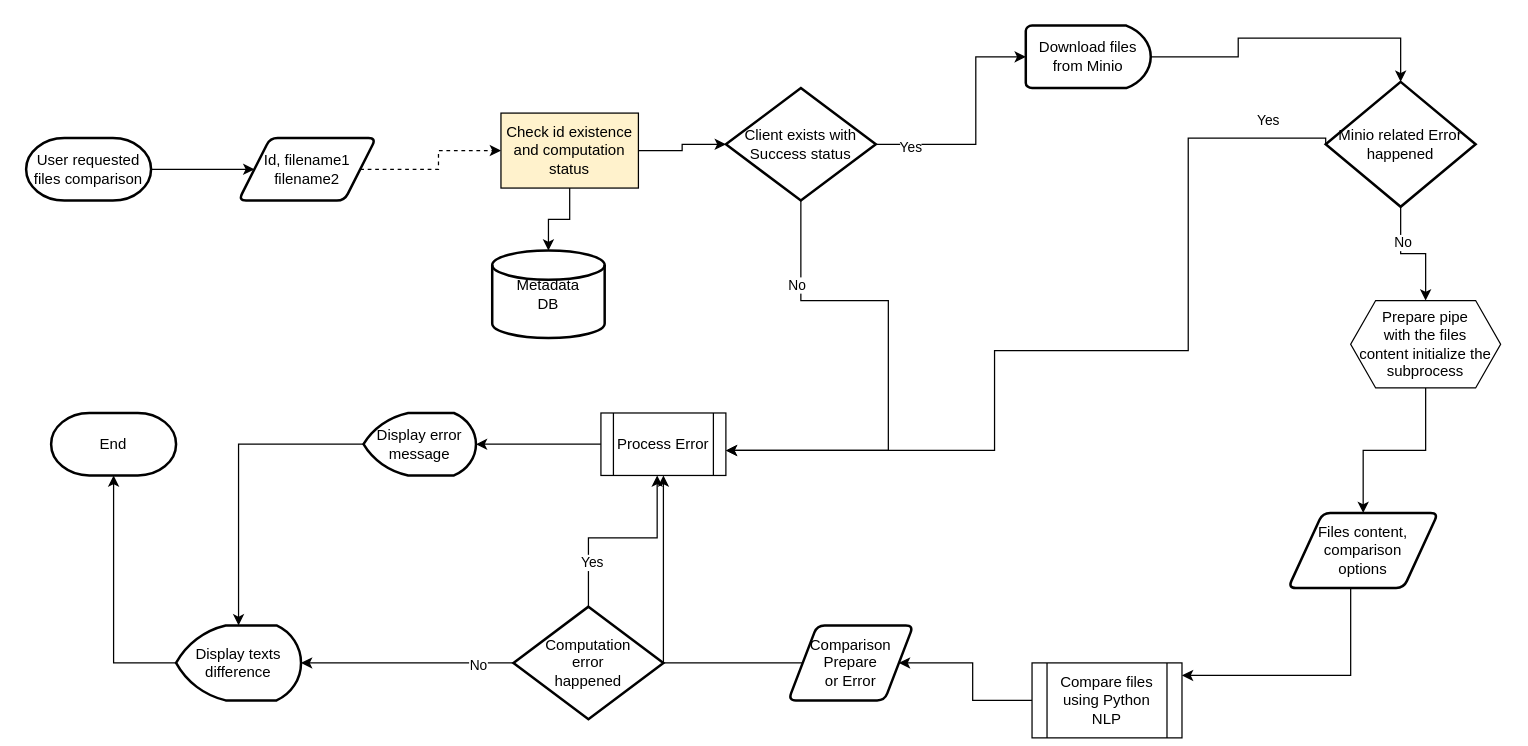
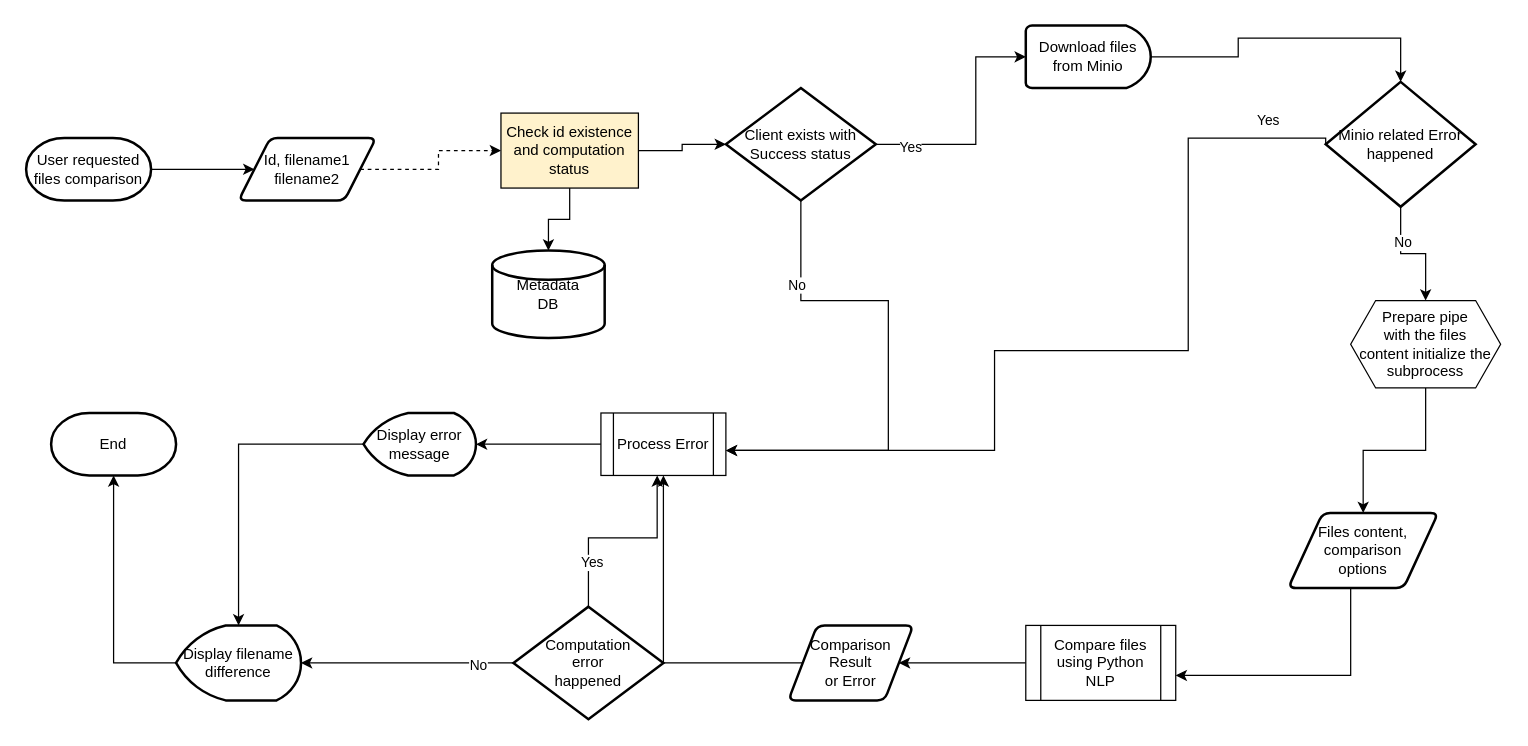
node "Display texts difference": label "Display texts difference" -> "Display filename difference"
node "Comparison Prepare or Error": label "Comparison Prepare or Error" -> "Comparison Result or Error"
node "Compare files using Python NLP": moved (1107, 701) -> (1101, 663)
